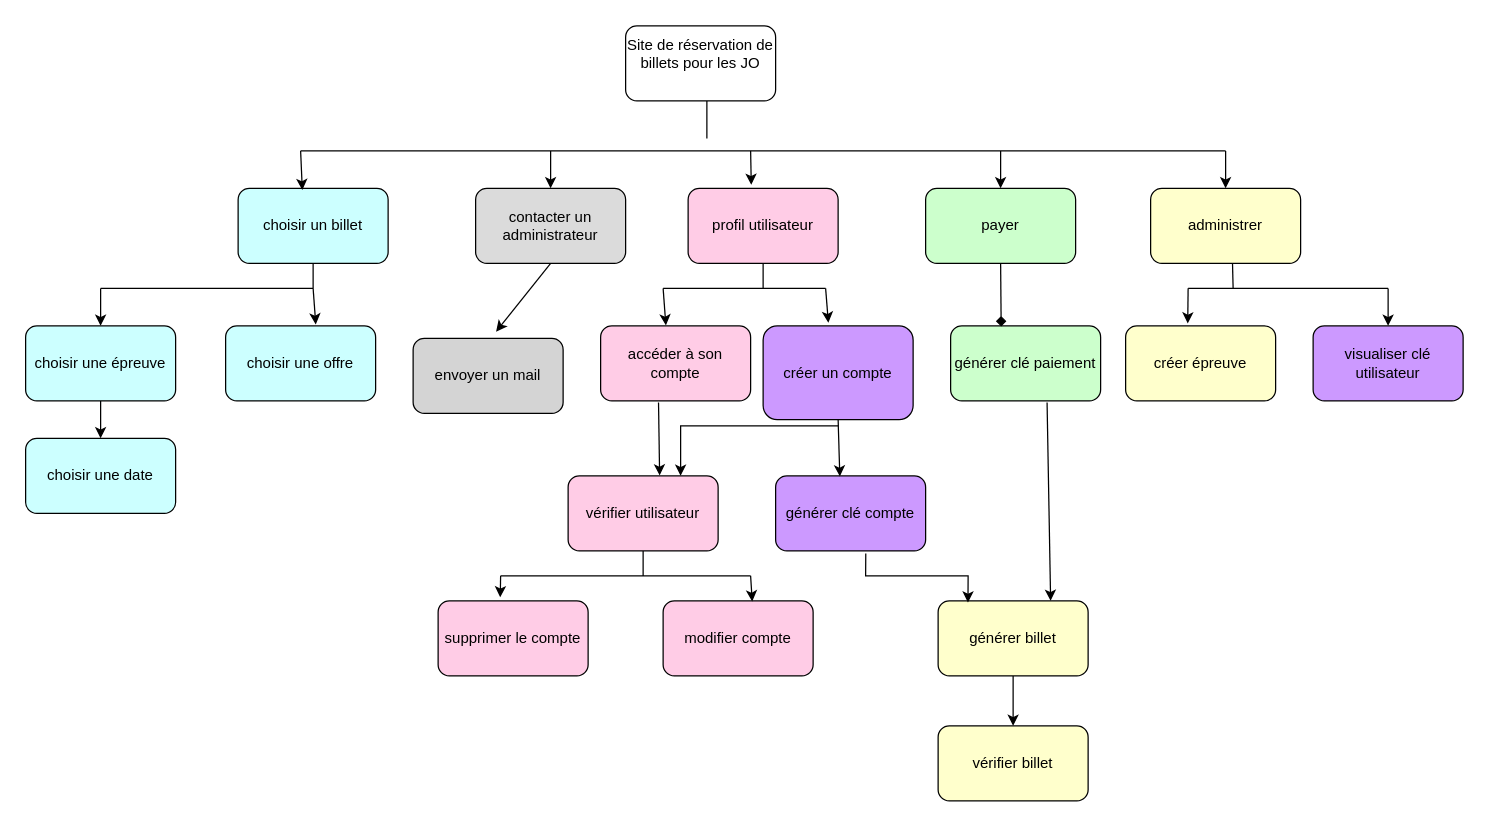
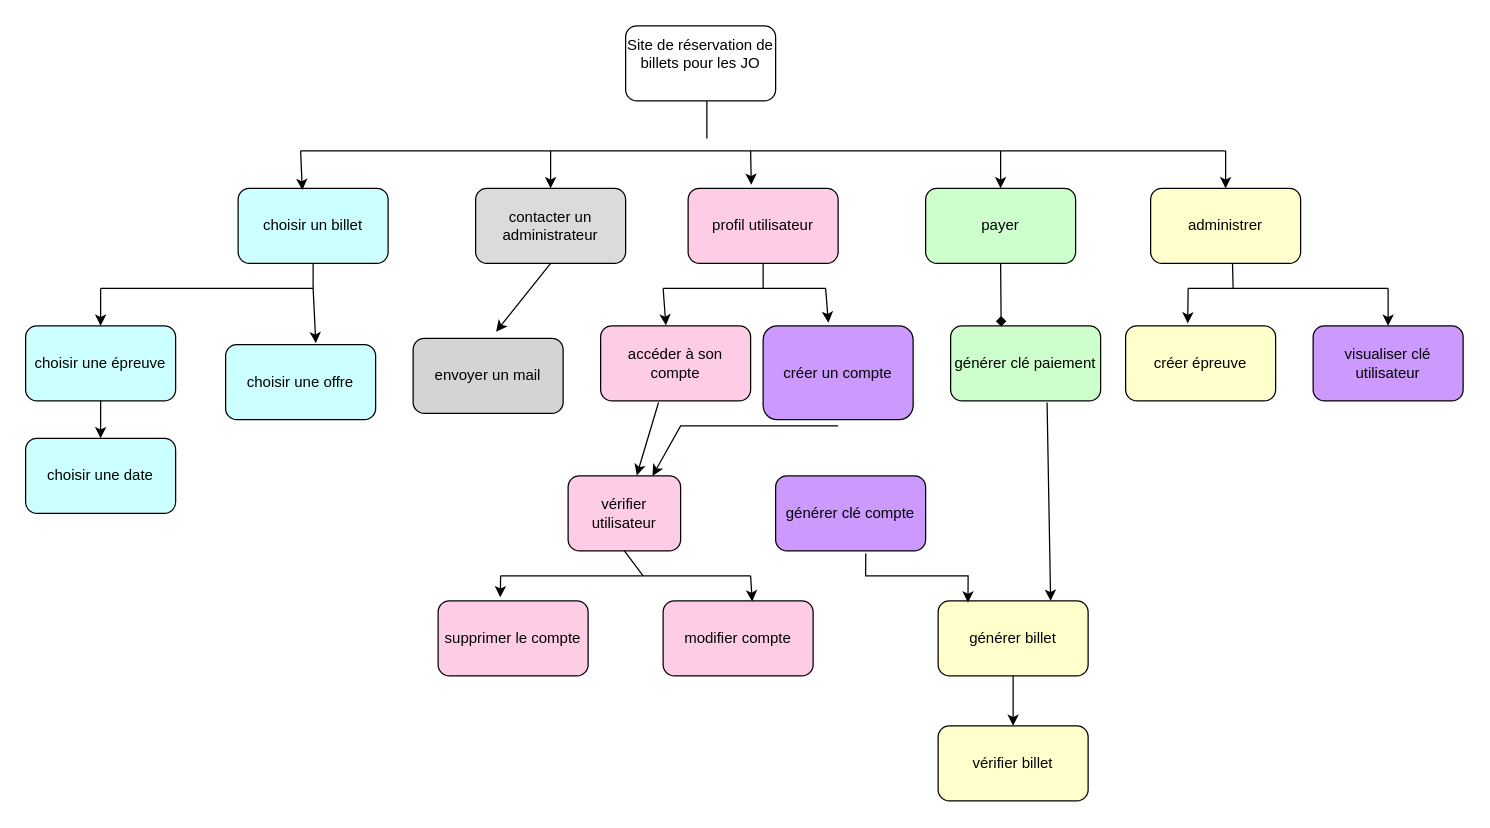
node "choisir une offre": moved (301, 363) -> (301, 382)
edge "créer un compte" -> "générer clé compte": removed
node "vérifier utilisateur": size 150x75 -> 113x75
